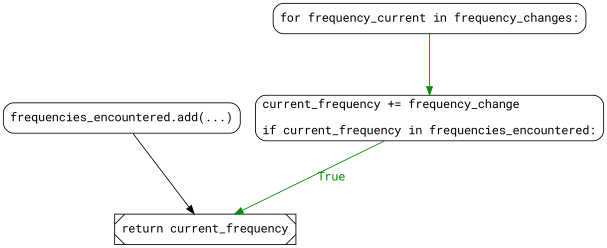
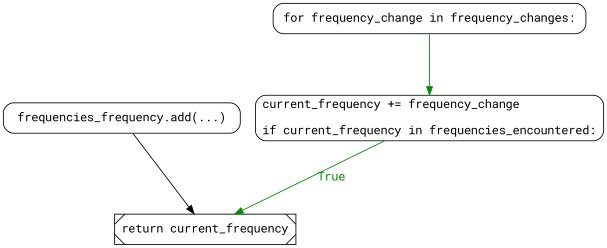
node "for frequency_current in frequency_changes:": label "for frequency_current in frequency_changes:" -> "for frequency_change in frequency_changes:"
node "frequencies_encountered.add(...)": label "frequencies_encountered.add(...)" -> "frequencies_frequency.add(...)"
